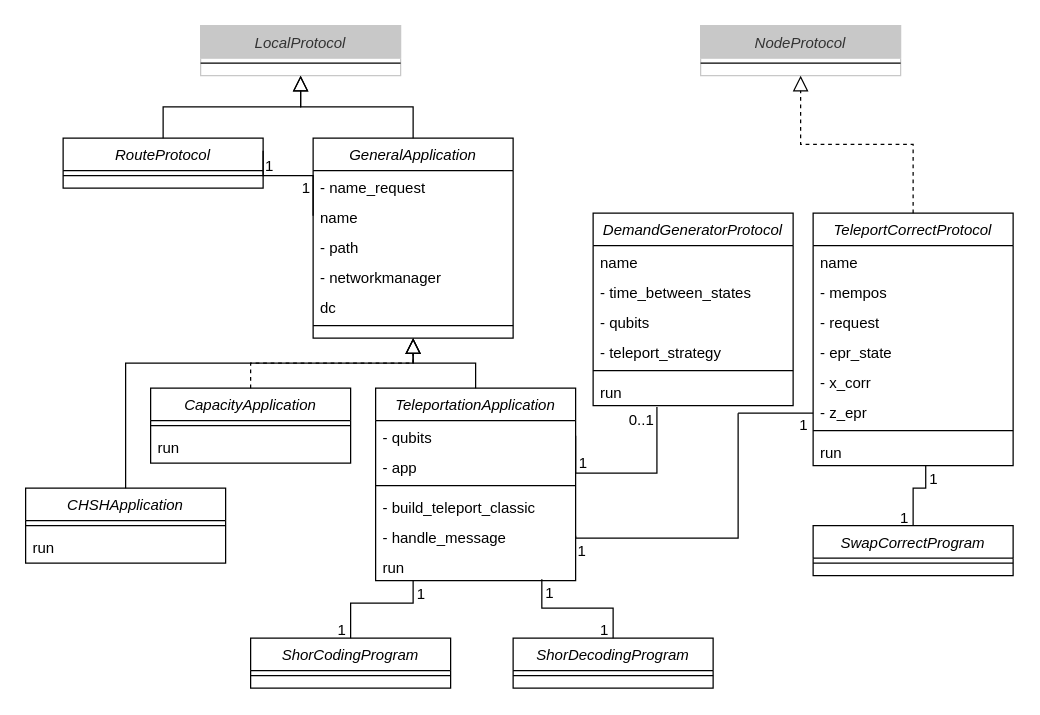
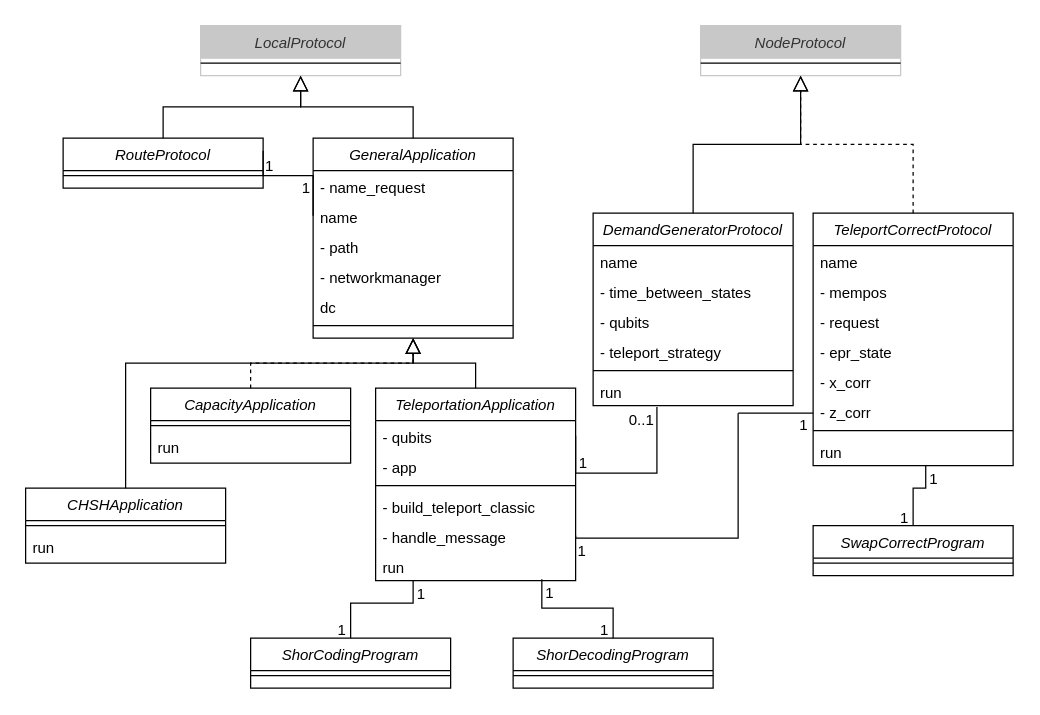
edge "DemandGeneratorProtocol" -> "NodeProtocol": added
node "- z_epr": label "- z_epr" -> "- z_corr"
